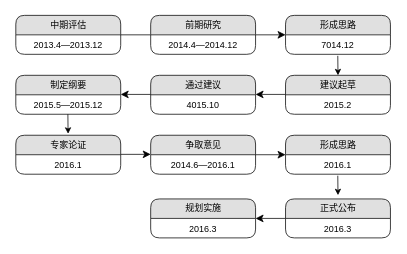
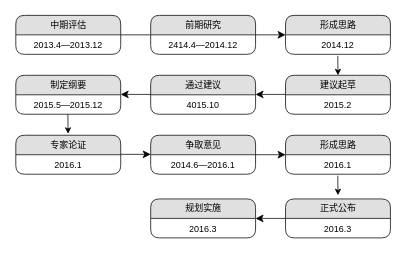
node "2014.4—2014.12": label "2014.4—2014.12" -> "2414.4—2014.12"
node "7014.12": label "7014.12" -> "2014.12"
